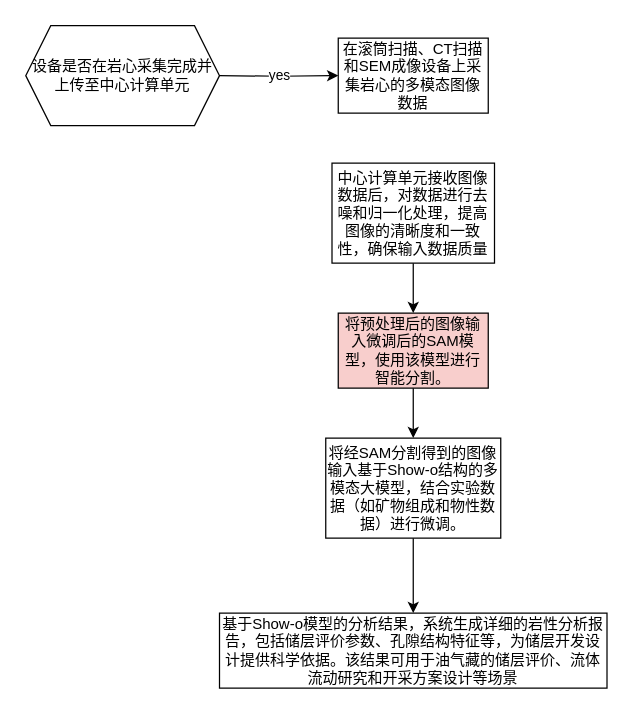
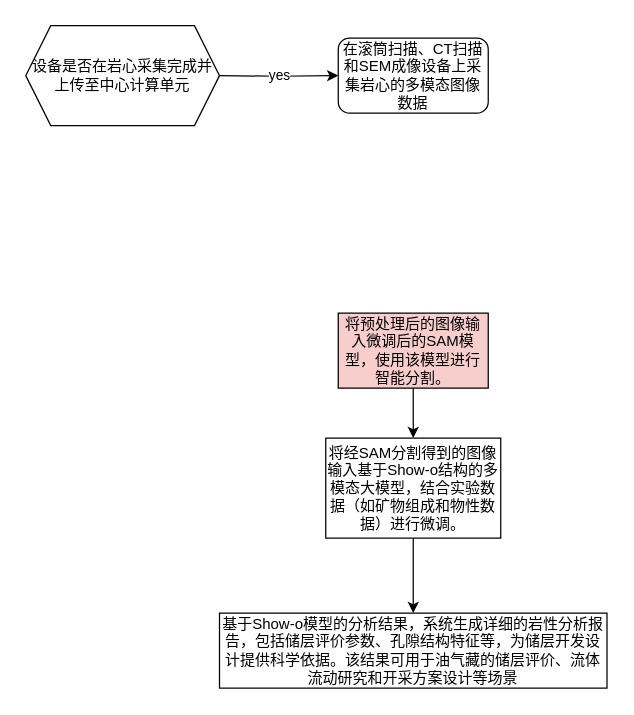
node "在滚筒扫描、CT扫描和SEM成像设备上采集岩心的多模态图像数据": shape rectangle -> rounded rectangle
node "中心计算单元接收图像数据后，对数据进行去噪和归一化处理，提高图像的清晰度和一致性，确保输入数据质量": removed
edge "中心计算单元接收图像数据后，对数据进行去噪和归一化处理，提高图像的清晰度和一致性，确保输入数据质量" -> "将预处理后的图像输入微调后的SAM模型，使用该模型进行智能分割。": removed
